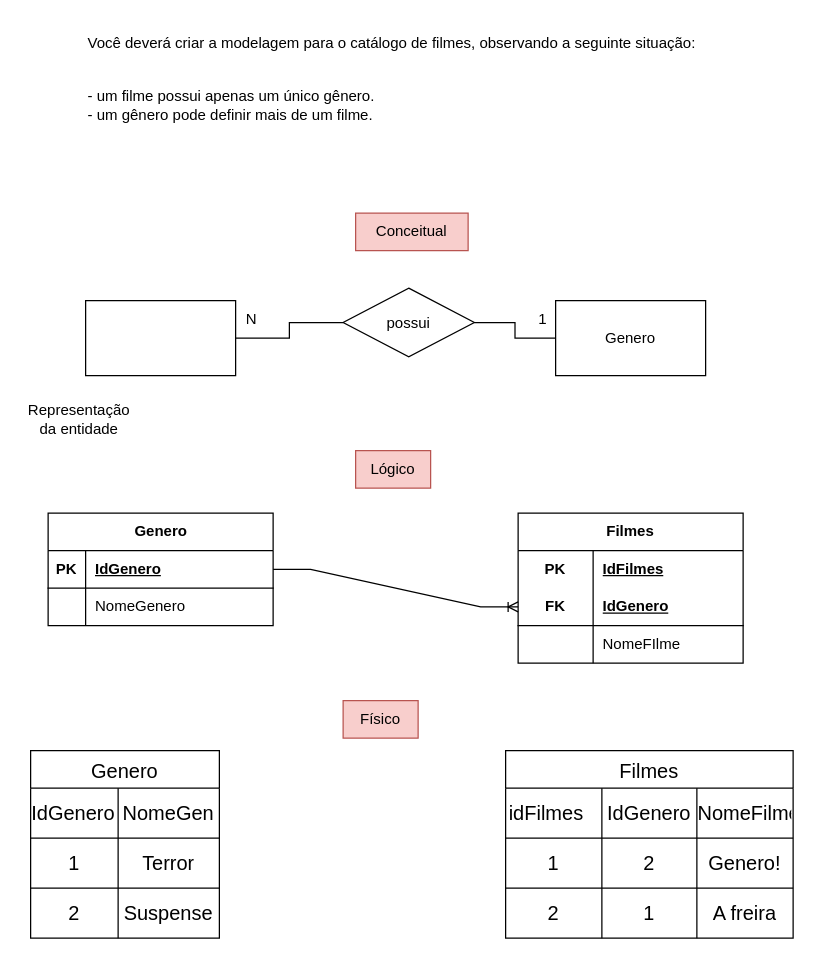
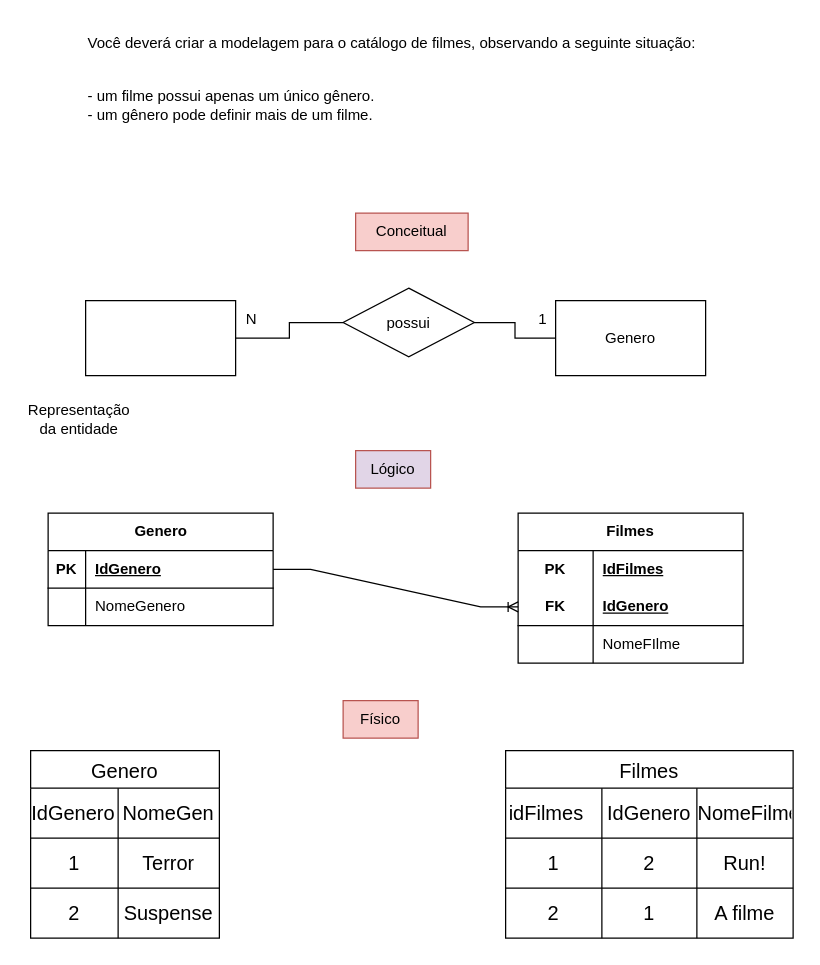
node "Lógico": fillcolor #f8cecc -> #e1d5e7
node "Genero!": label "Genero!" -> "Run!"
node "A freira": label "A freira" -> "A filme"
